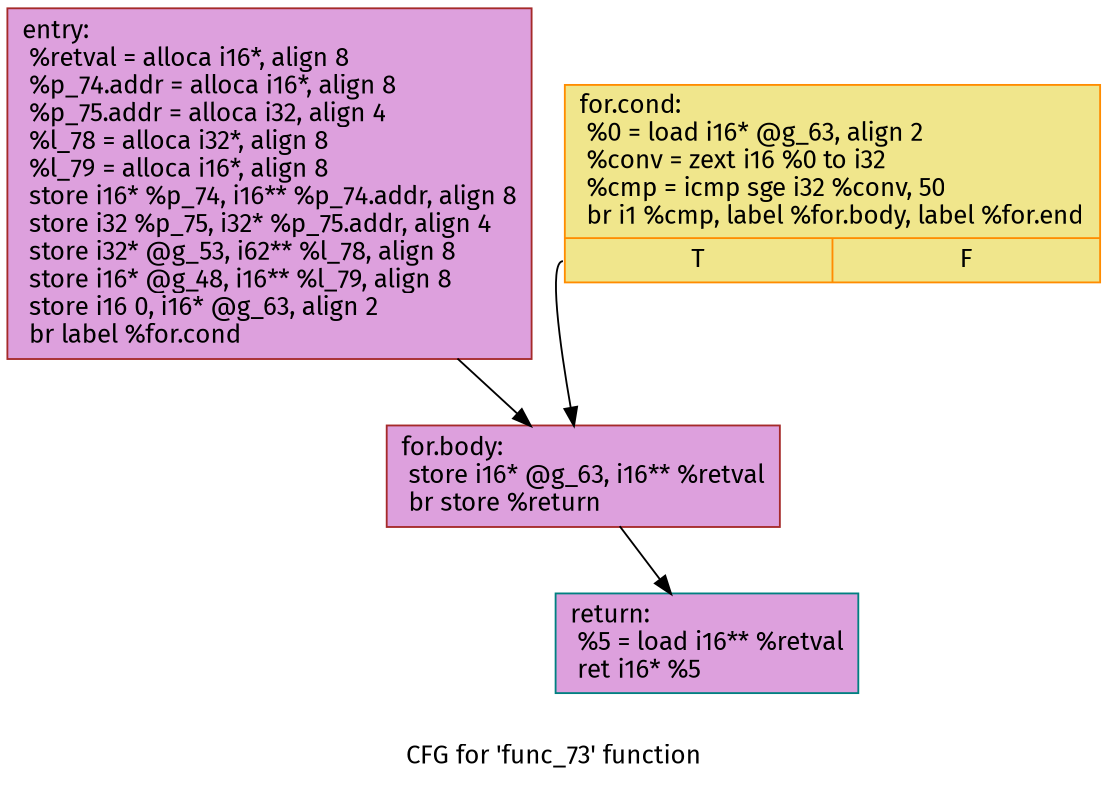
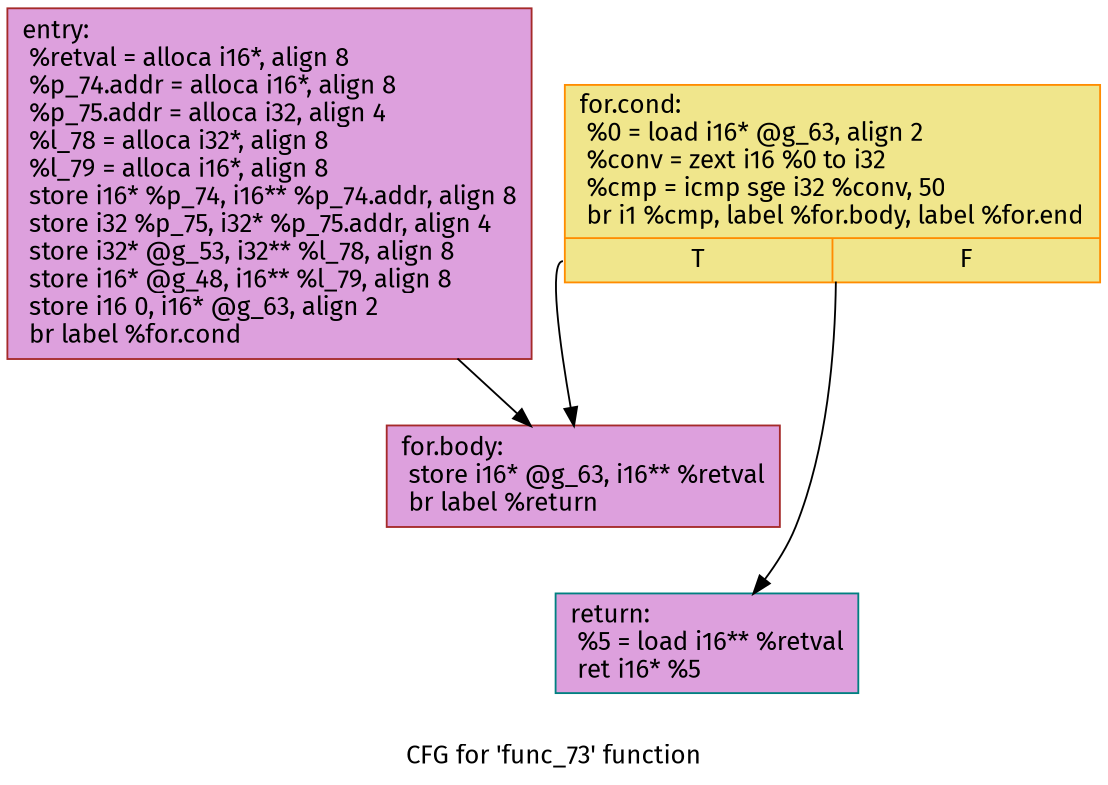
node "entry:": text "store i32* @g_53, i62** %l_78, align 8" -> "store i32* @g_53, i32** %l_78, align 8"
node "for.body:": text "br store %return" -> "br label %return"
edge "for.body:" -> "return:": now "for.cond:" -> "return:"
